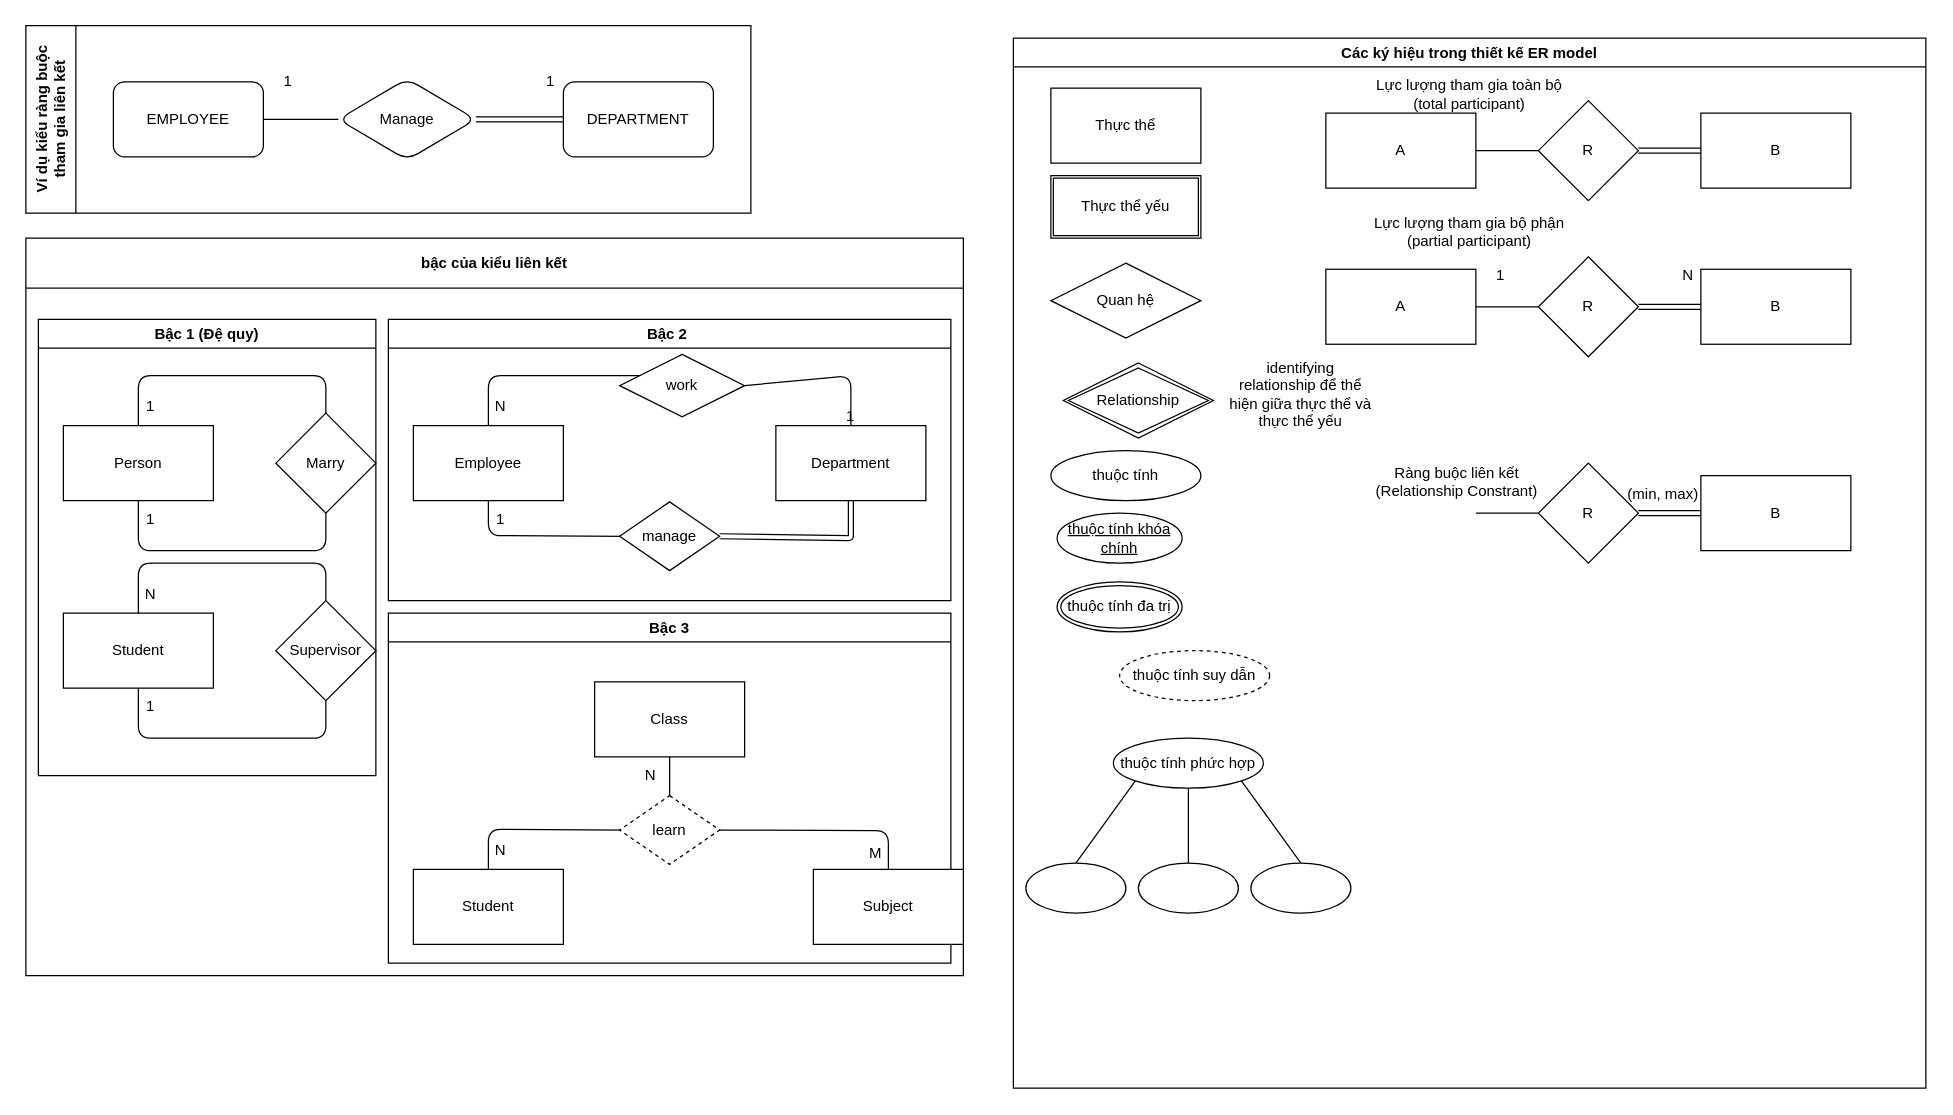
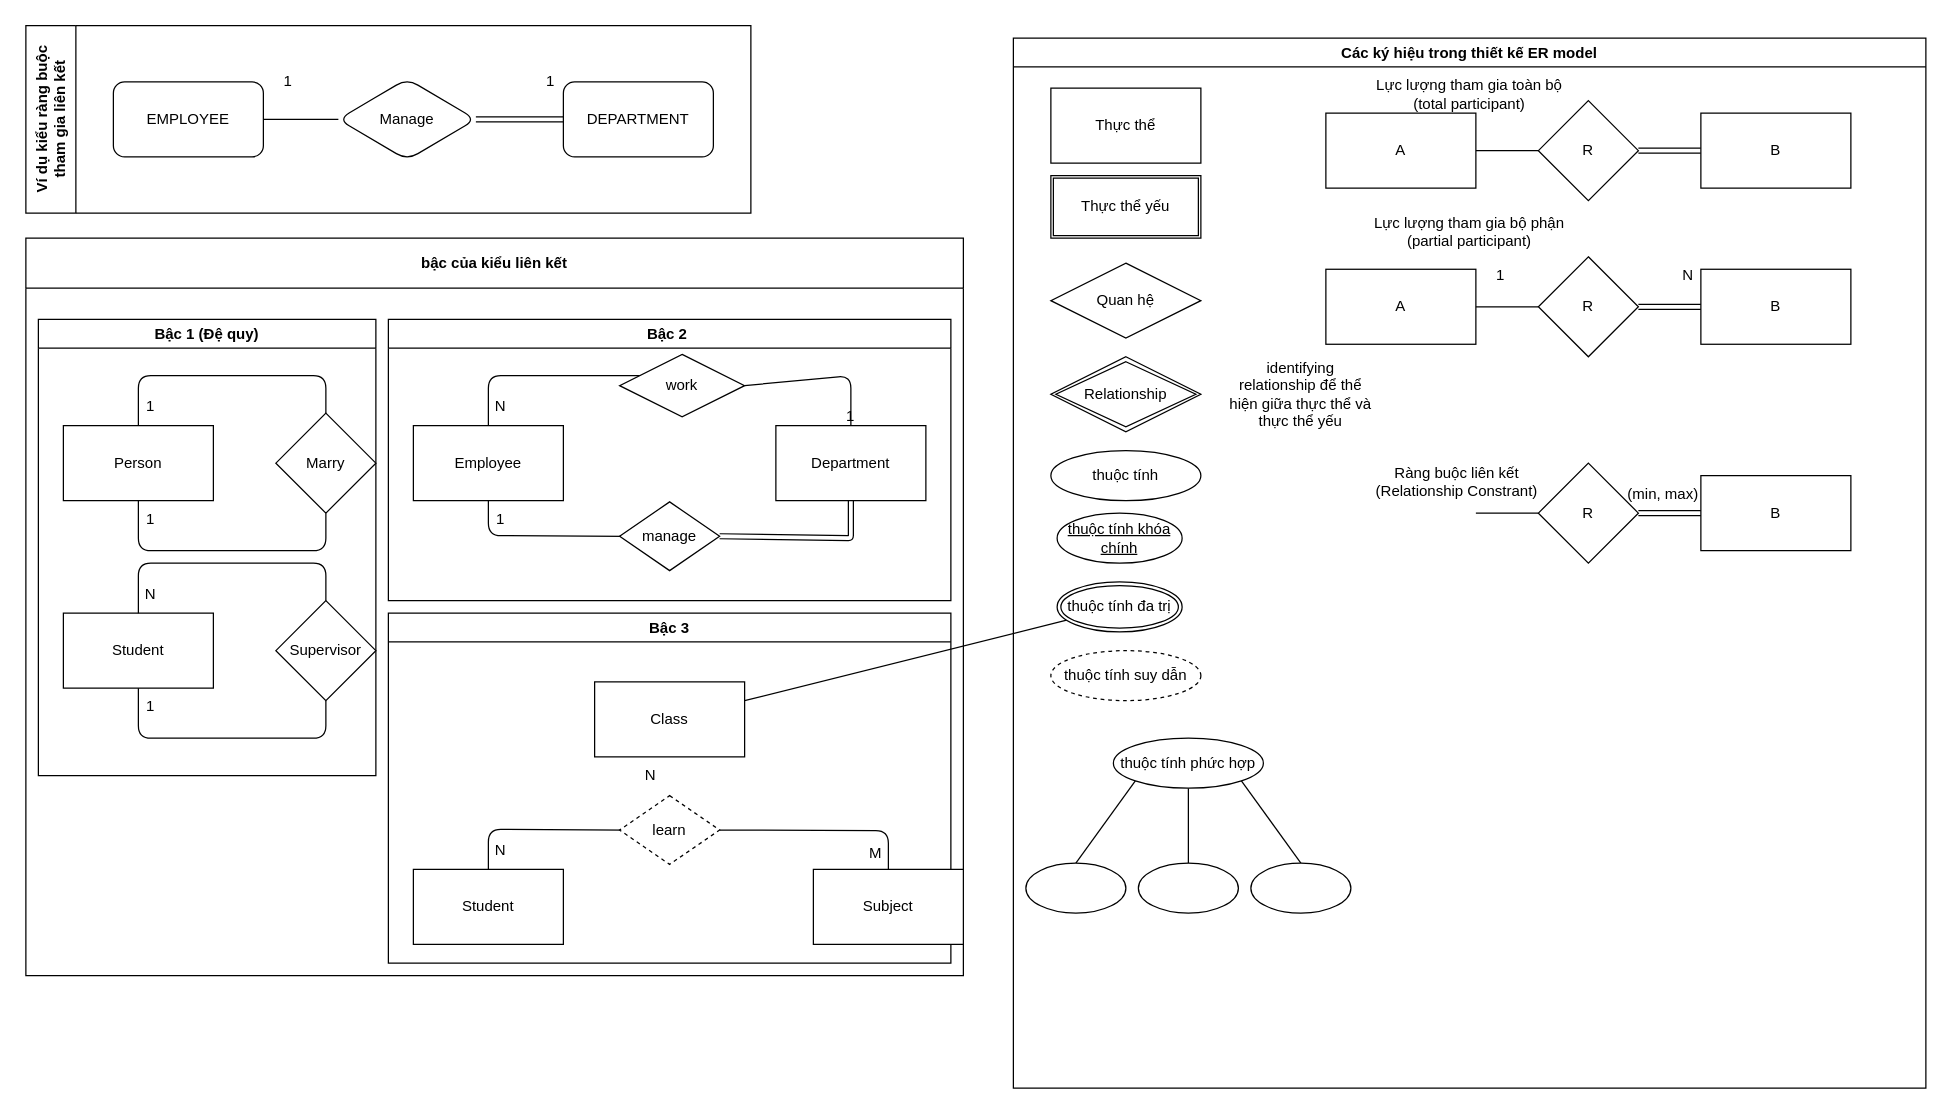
node "Relationship": moved (1138, 401) -> (1126, 394)
node "thuộc tính suy dẫn": moved (1194, 676) -> (1126, 676)
edge "Class" -- "learn": now "Class" -- "thuộc tính đa trị"
